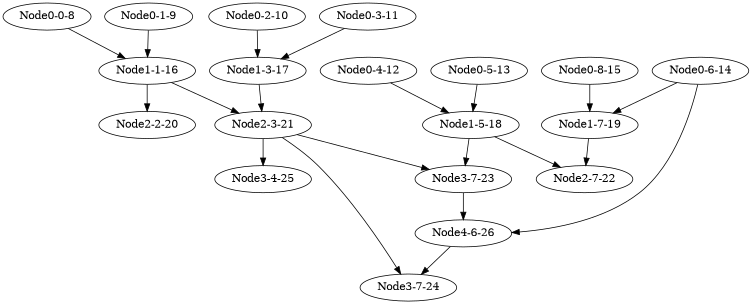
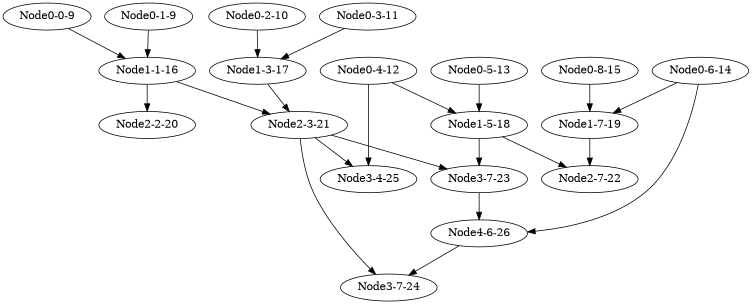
node "Node0-0-8": label "Node0-0-8" -> "Node0-0-9"
edge "Node0-4-12" -> "Node3-4-25": added
